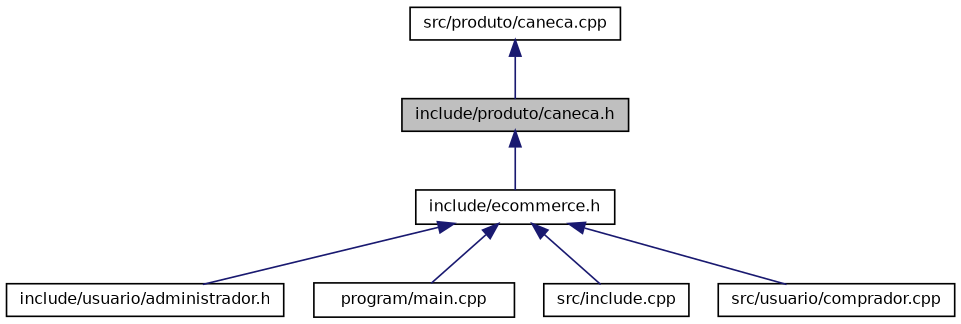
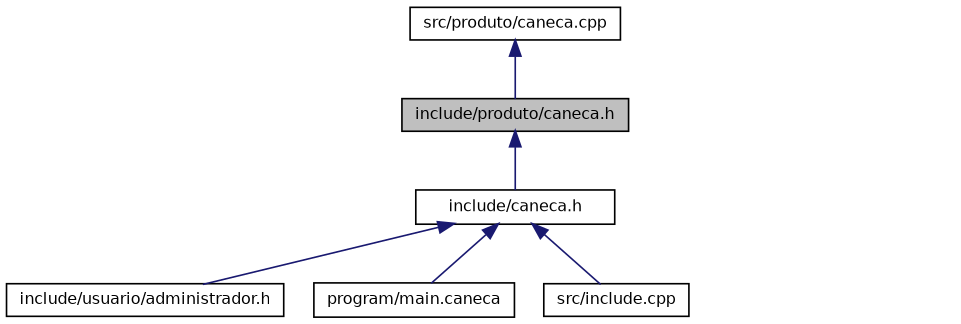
node "include/ecommerce.h": label "include/ecommerce.h" -> "include/caneca.h"
node "program/main.cpp": label "program/main.cpp" -> "program/main.caneca"
node "src/usuario/comprador.cpp": removed
